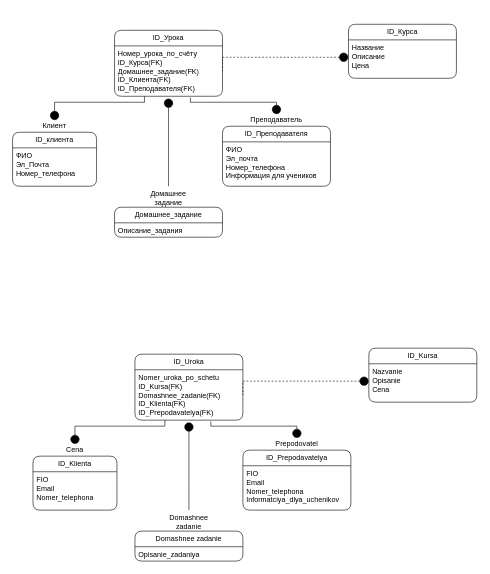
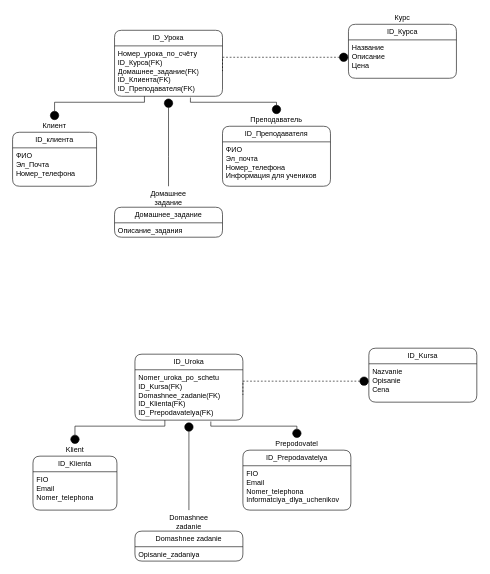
node "Курс": added
node "Cena": label "Cena" -> "Klient"
